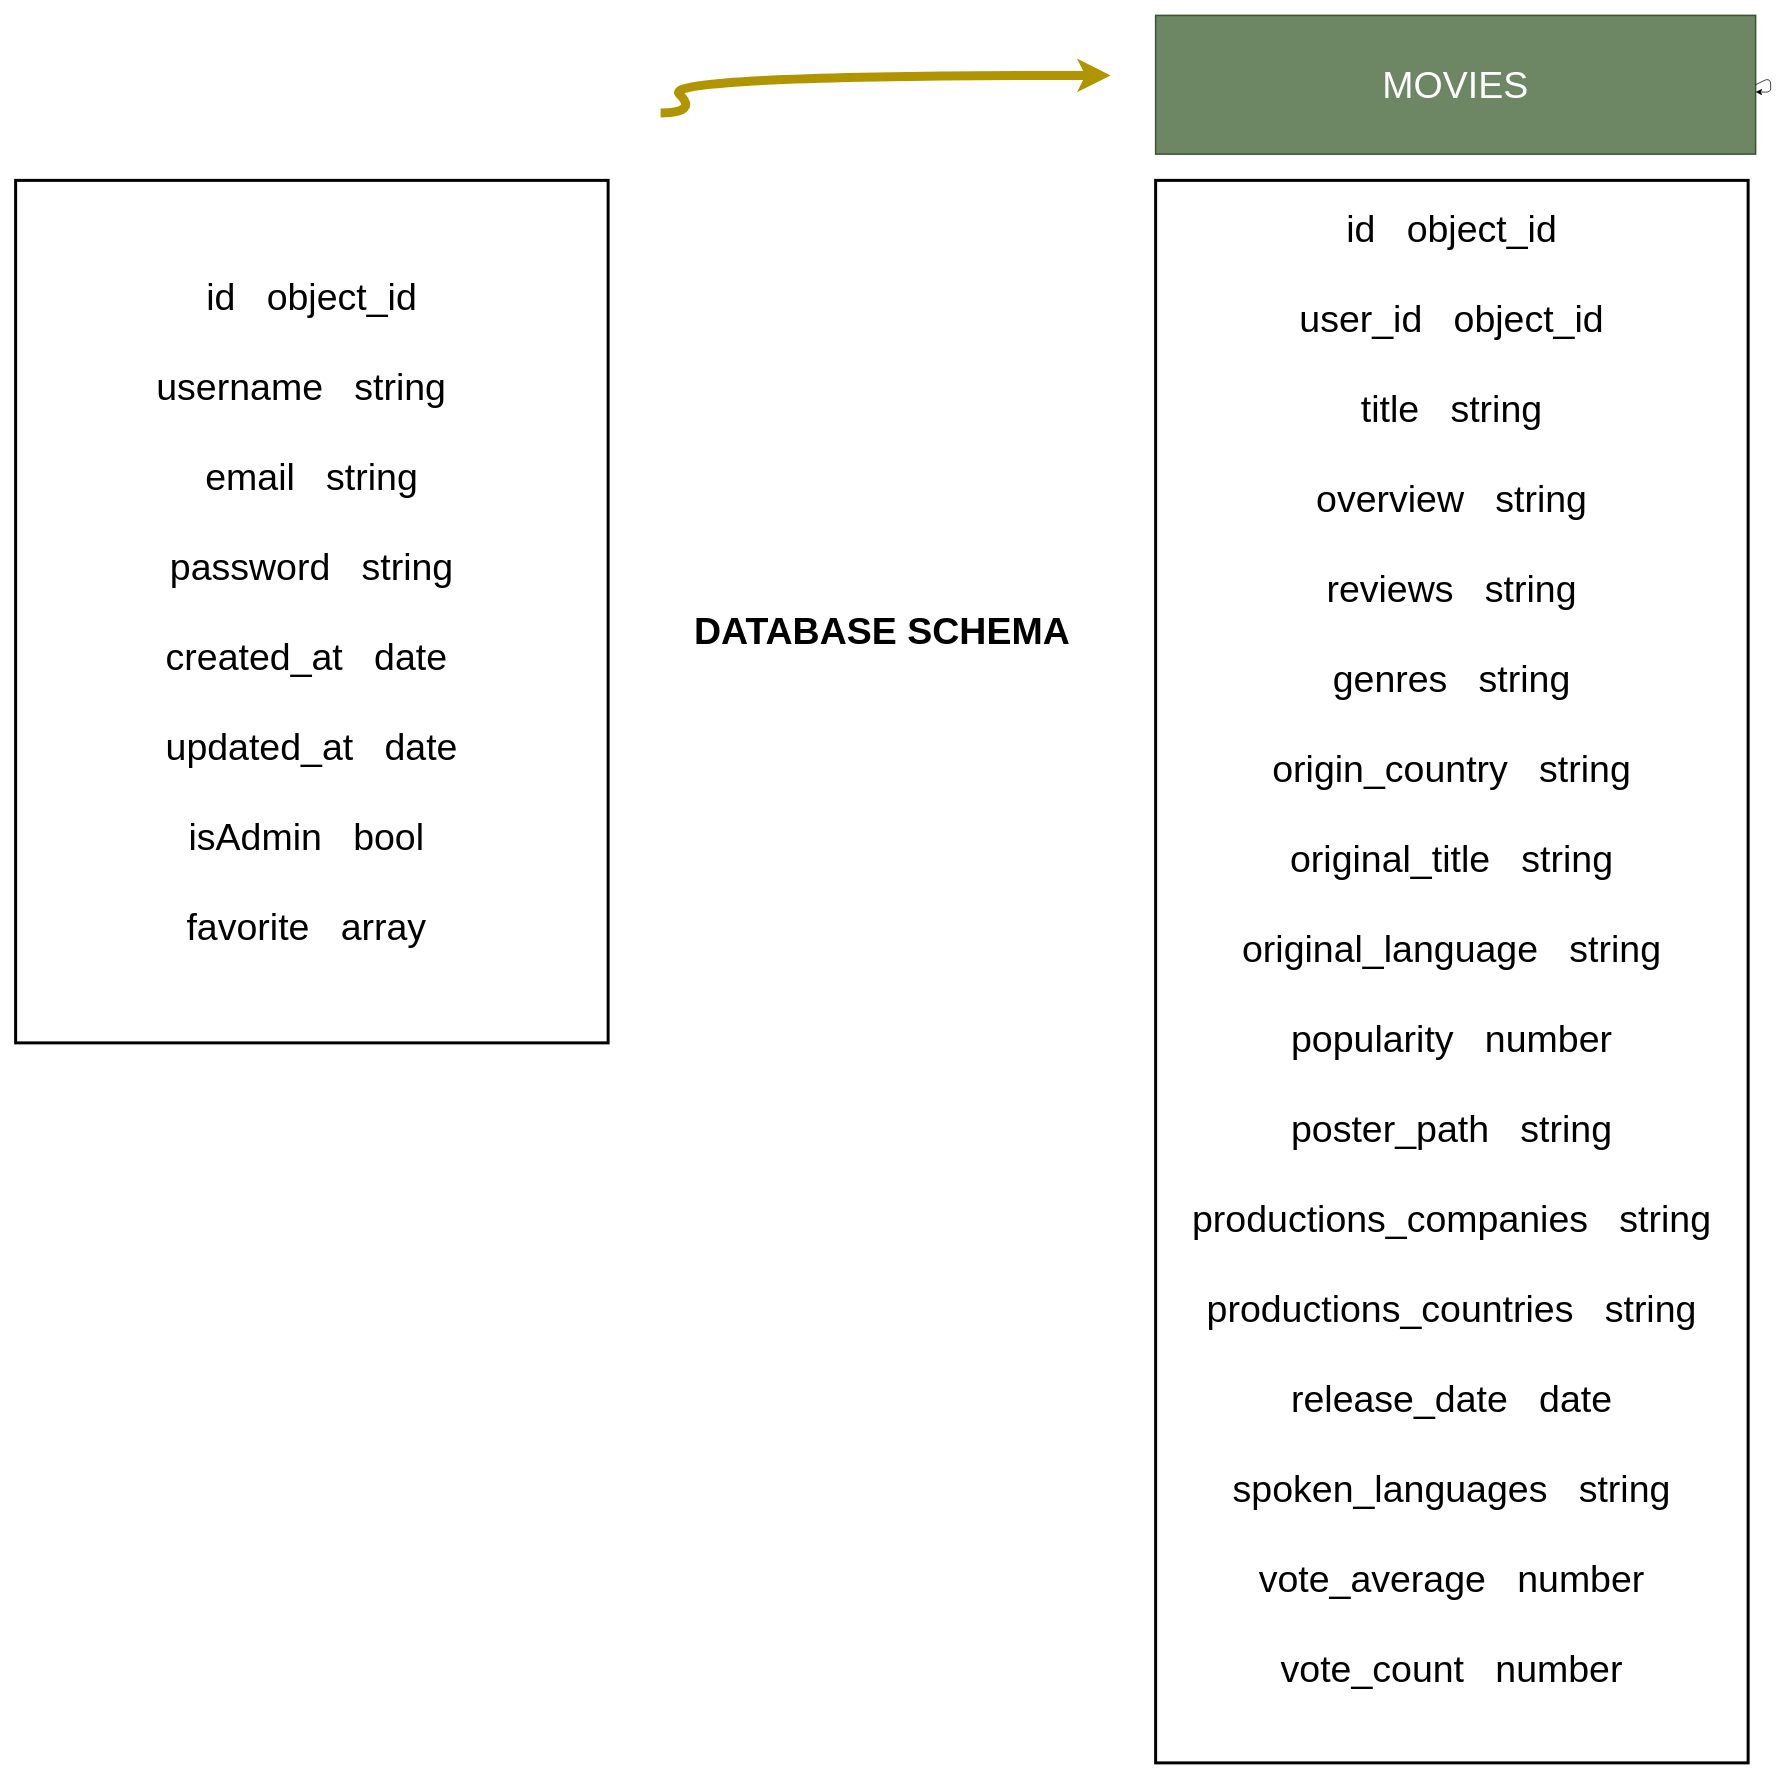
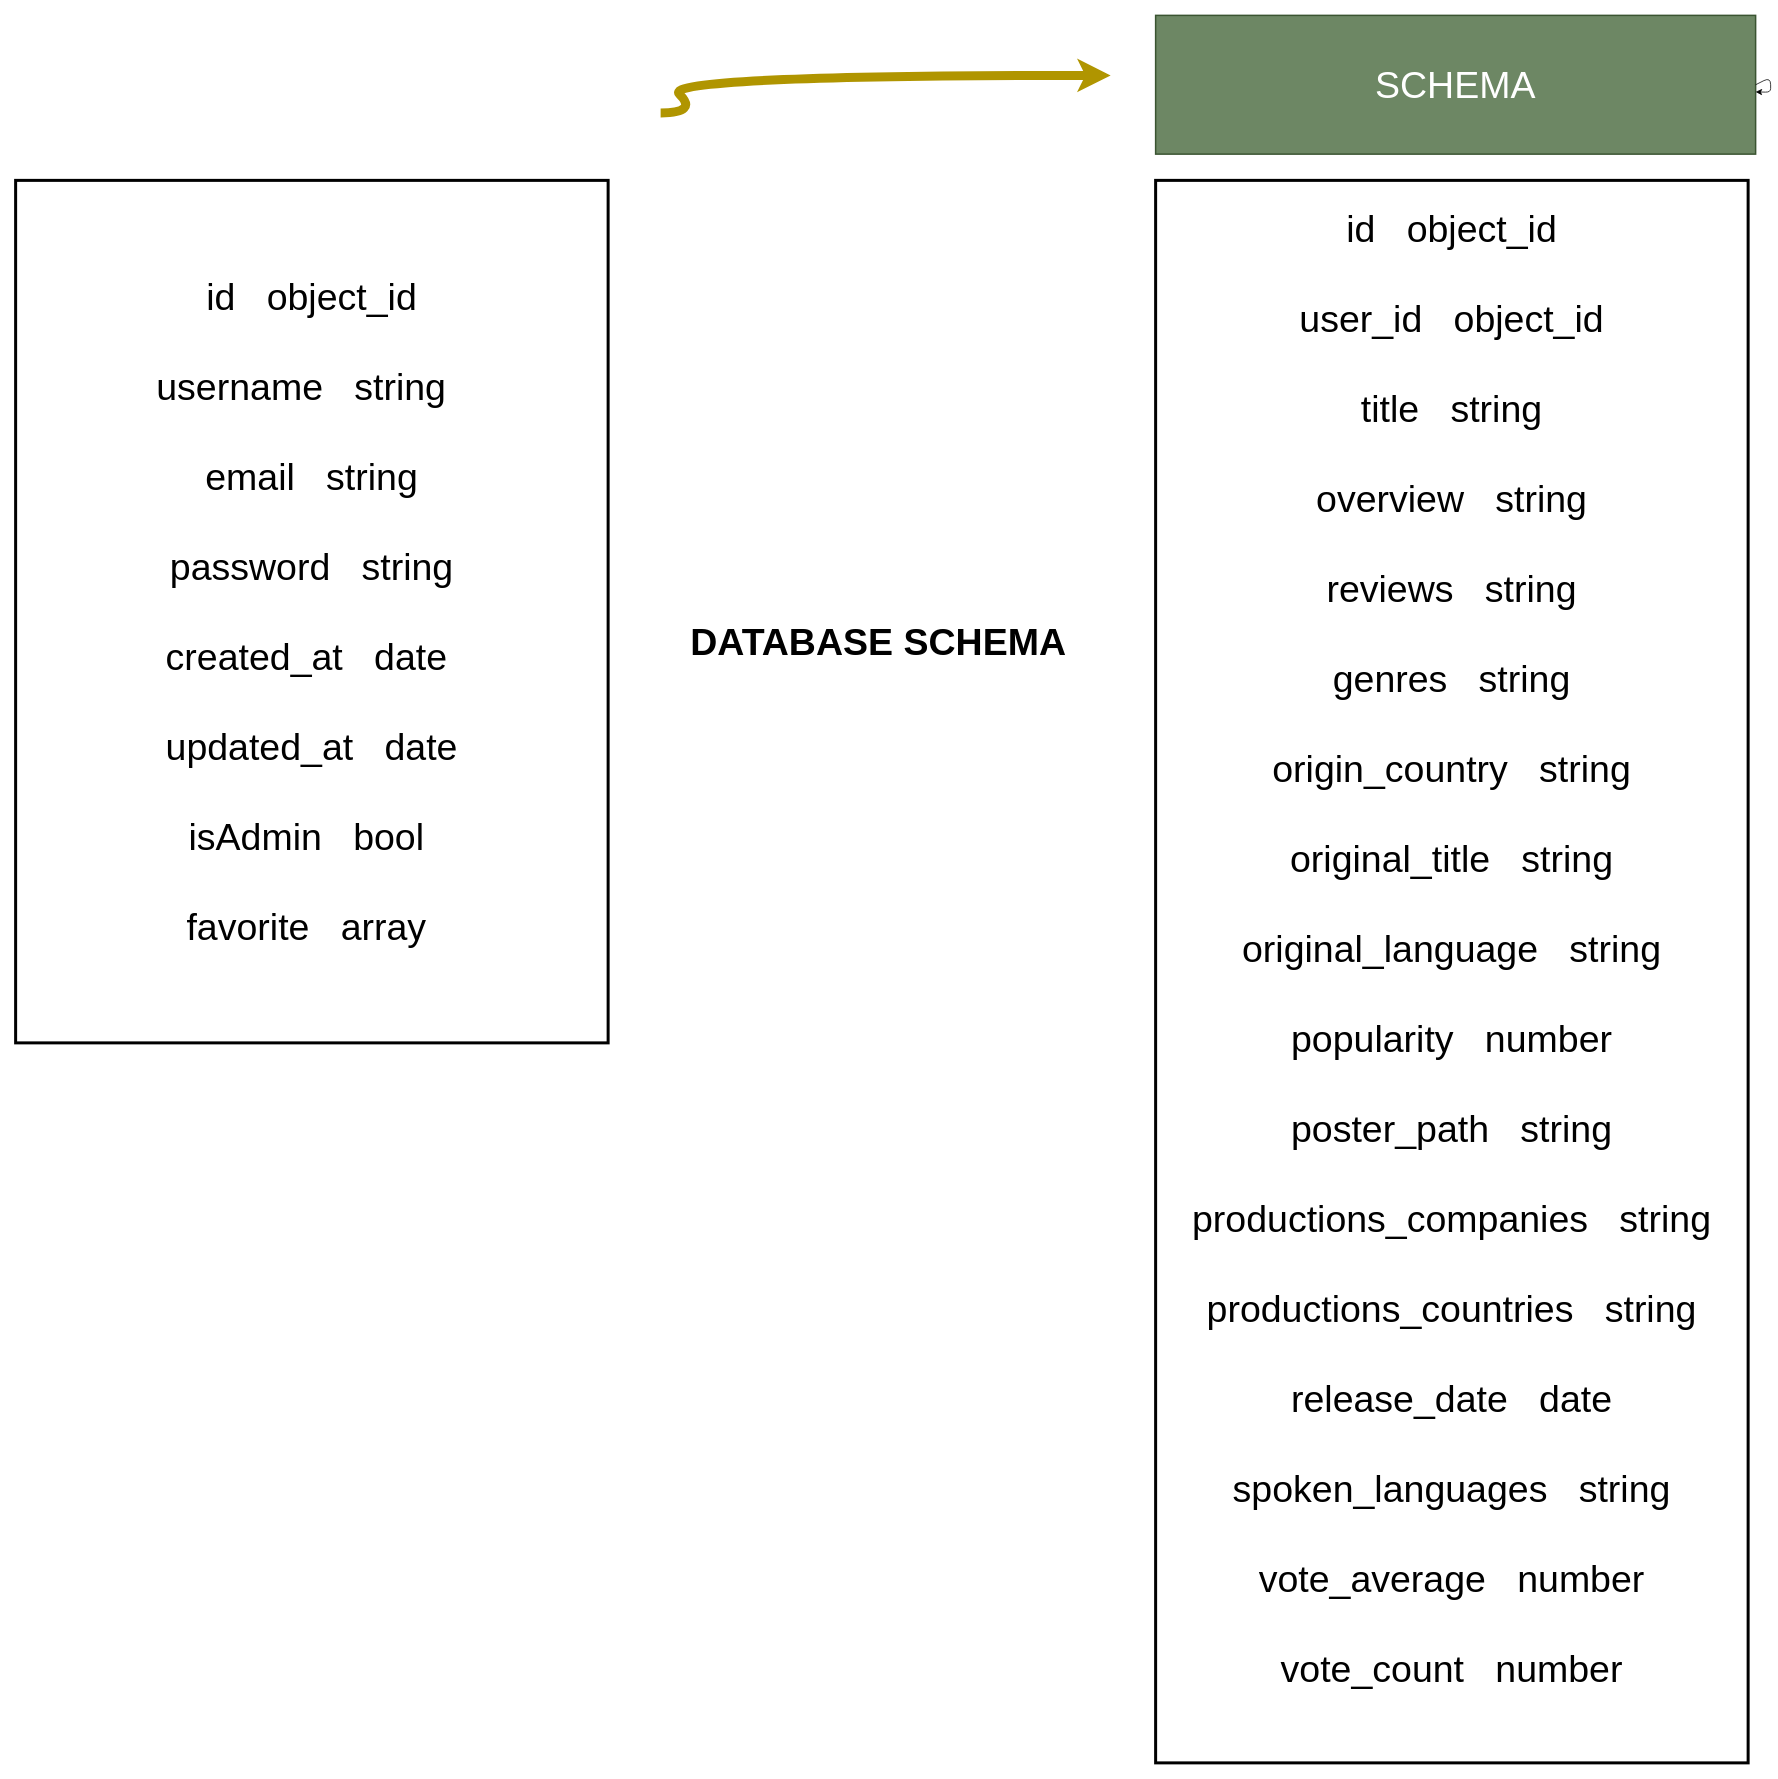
node "MOVIES": label "MOVIES" -> "SCHEMA"
node "DATABASE SCHEMA": moved (882, 630) -> (878, 642)
